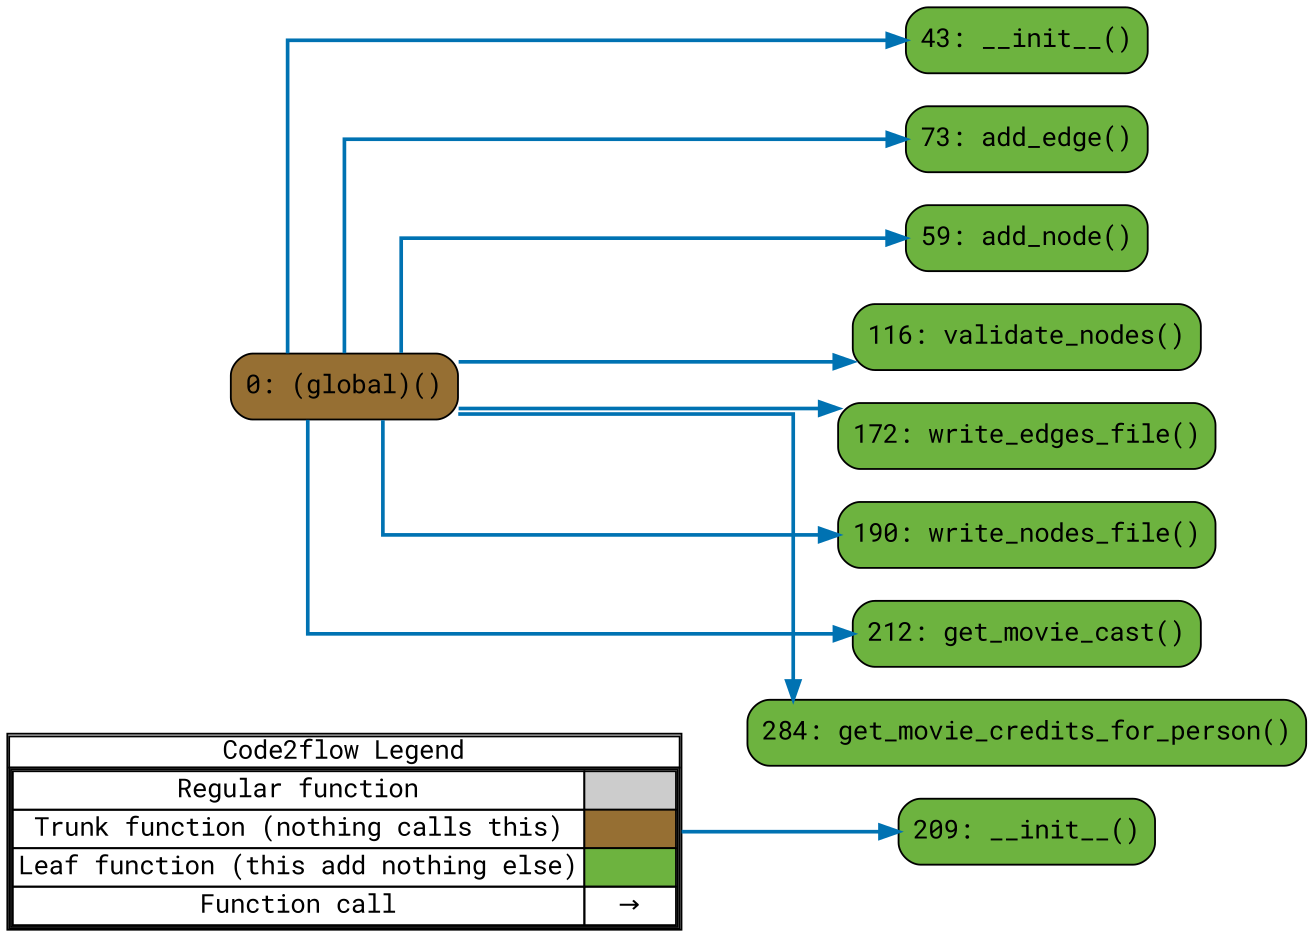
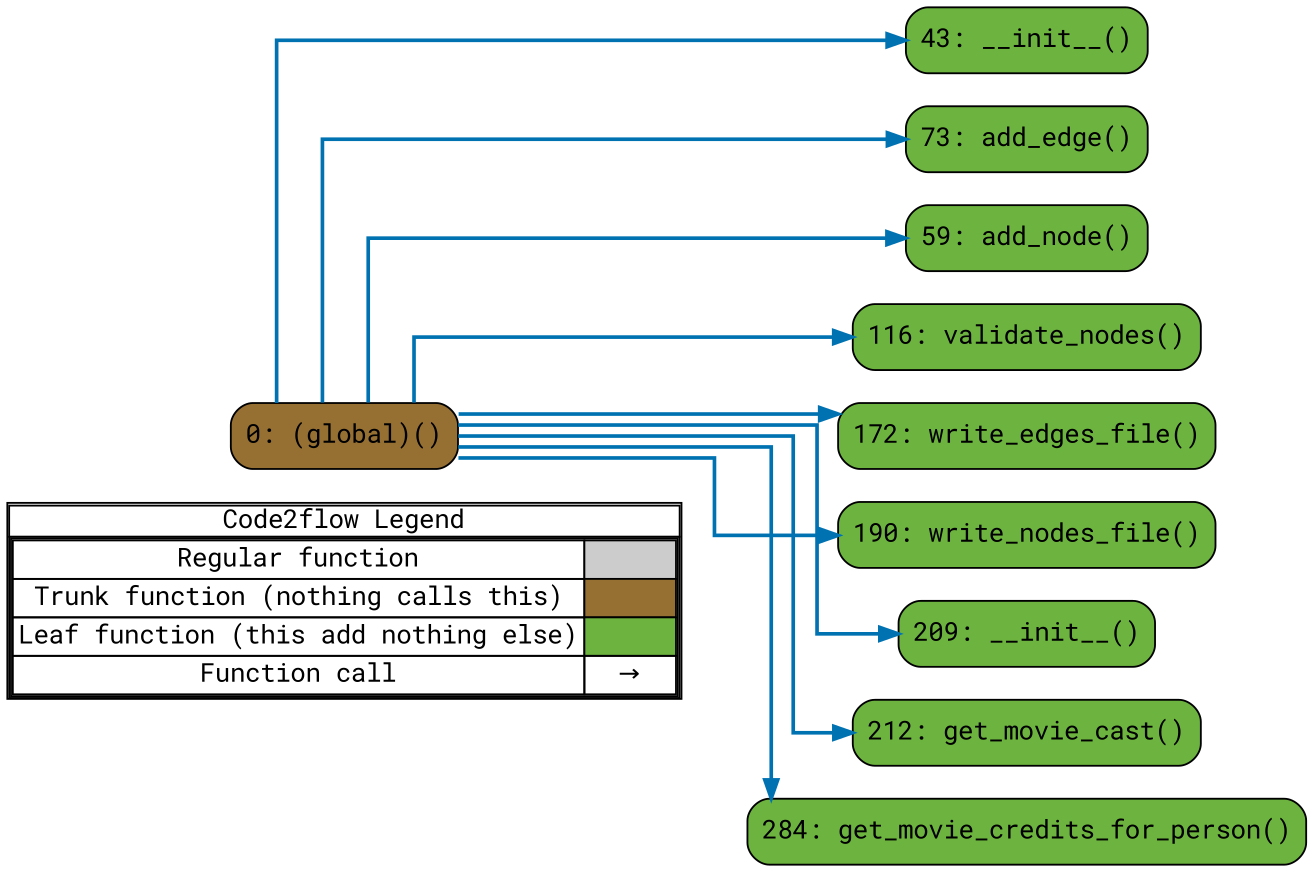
edge "Code2flow Legend" -> "209: __init__()": now "0: (global)()" -> "209: __init__()"
